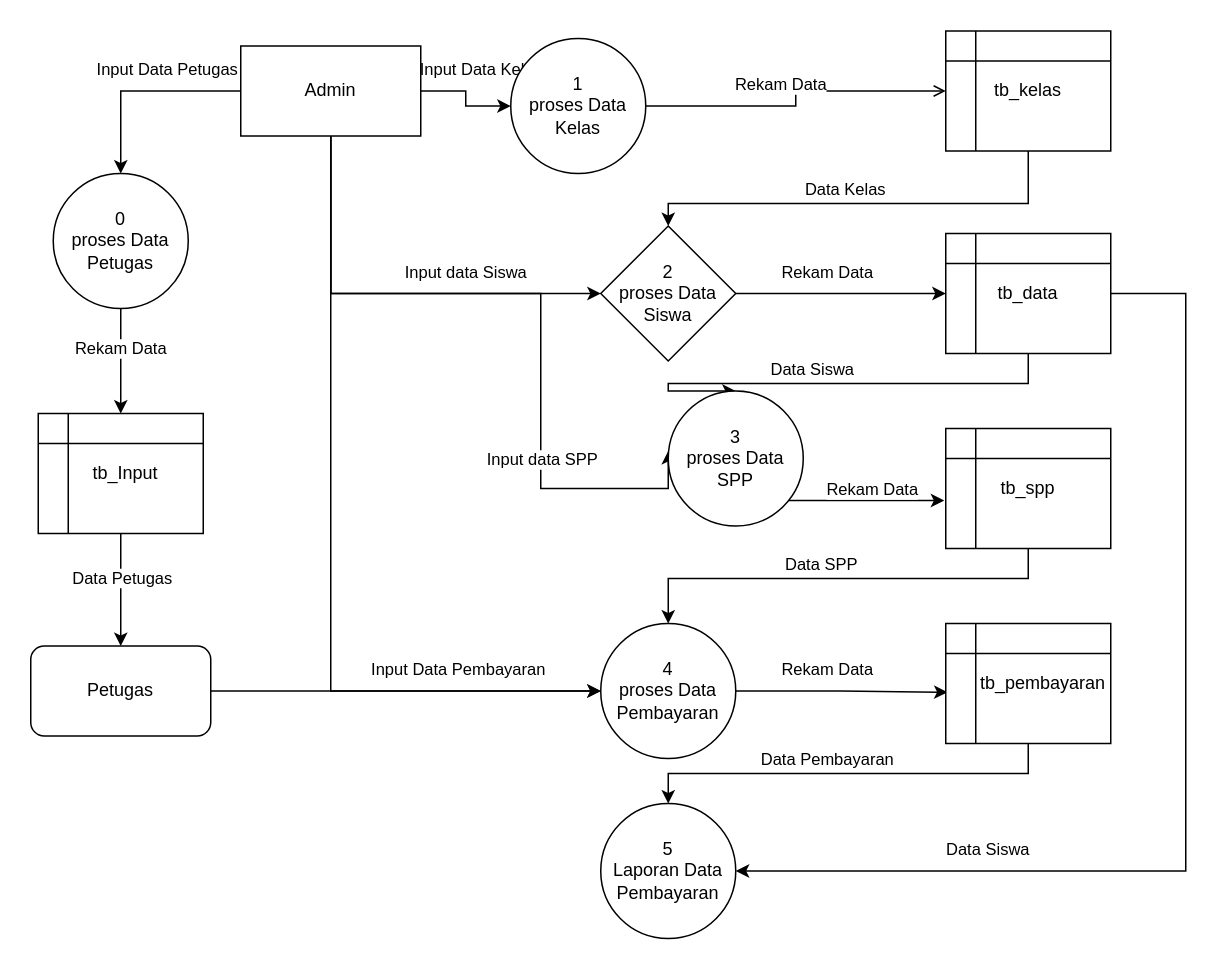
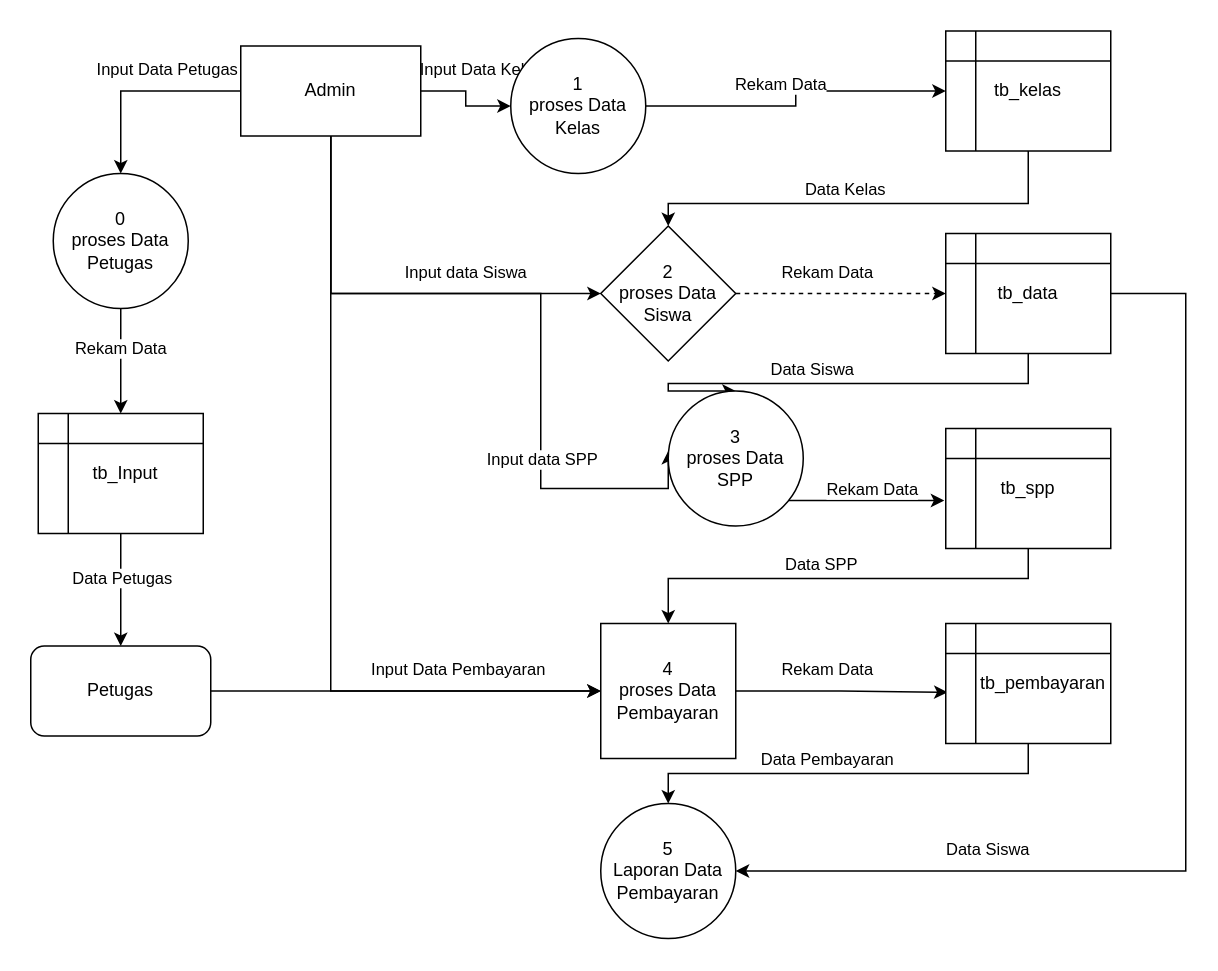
edge "1 proses Data Kelas" -> "tb_kelas": arrowhead open -> classic
edge "2 proses Data Siswa" -> "tb_data": style solid -> dashed
node "4 proses Data Pembayaran": shape ellipse -> rectangle
